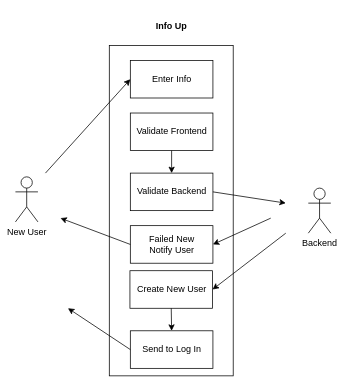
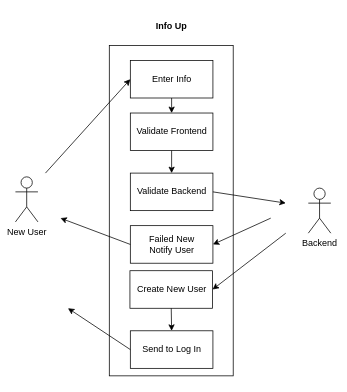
edge "Enter Info" -> "Validate Frontend": added
